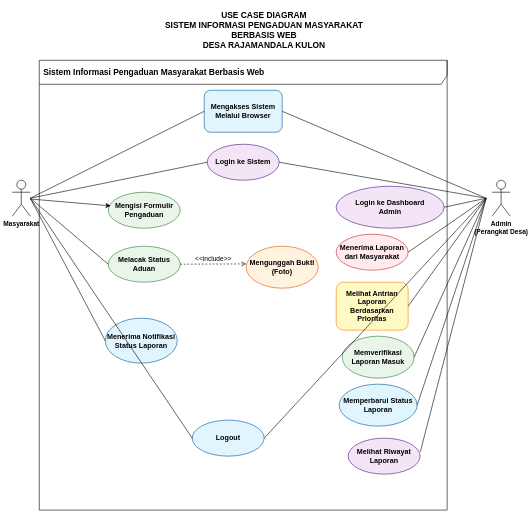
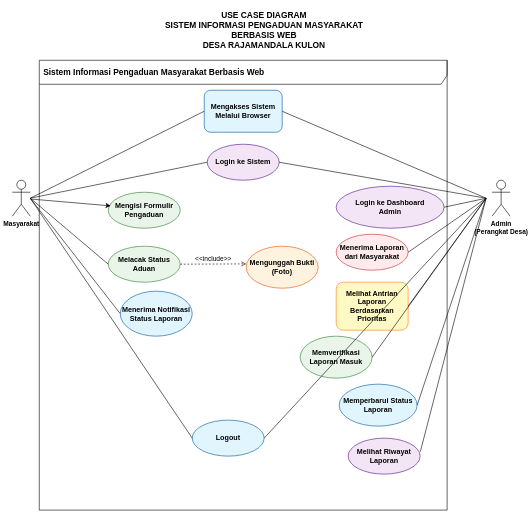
node "Menerima Notifikasi Status Laporan": moved (141, 341) -> (156, 314)
node "Memverifikasi Laporan Masuk": moved (378, 357) -> (336, 357)
